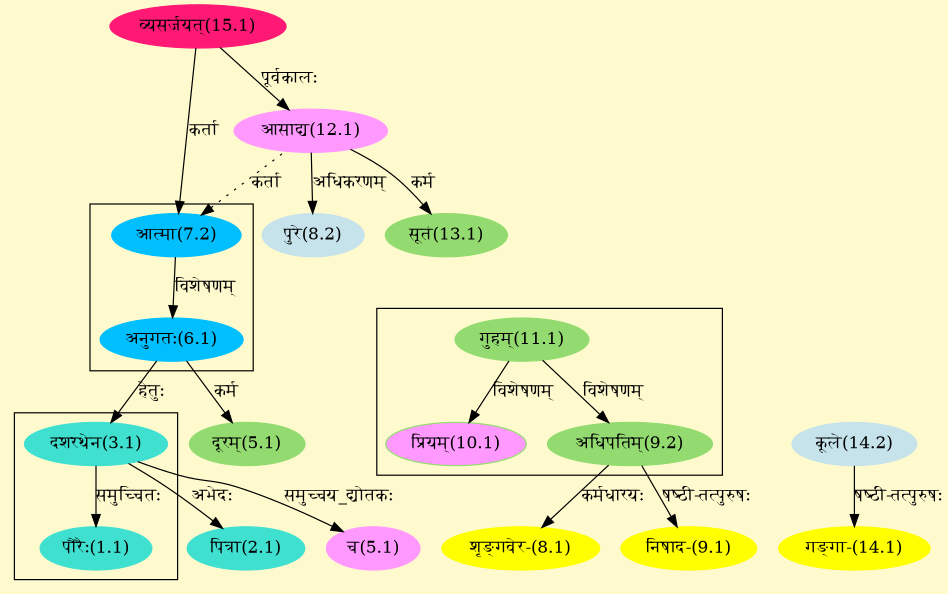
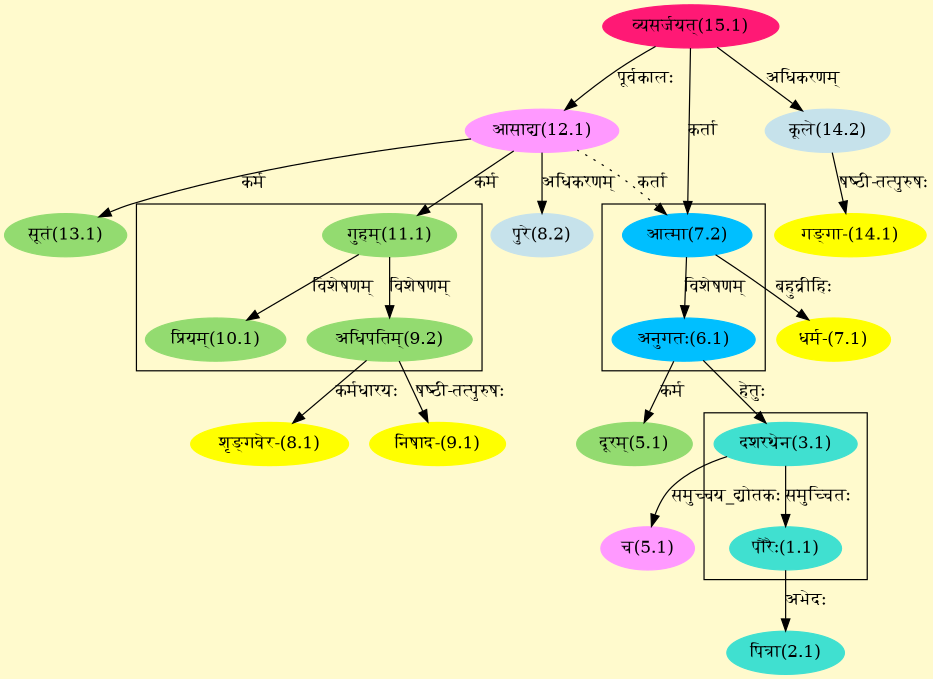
edge "व्यसर्जयत्(15.1)" -> "कूले(14.2)": added, label "अधिकरणम्"
edge "आसाद्य(12.1)" -> "गुहम्(11.1)": added, label "कर्म"
node "धर्म-(7.1)": added
node "प्रियम्(10.1)": fillcolor #ff99ff -> #93db70
edge "दशरथेन(3.1)" -> "पित्रा(2.1)": now "पौरैः(1.1)" -> "पित्रा(2.1)"
